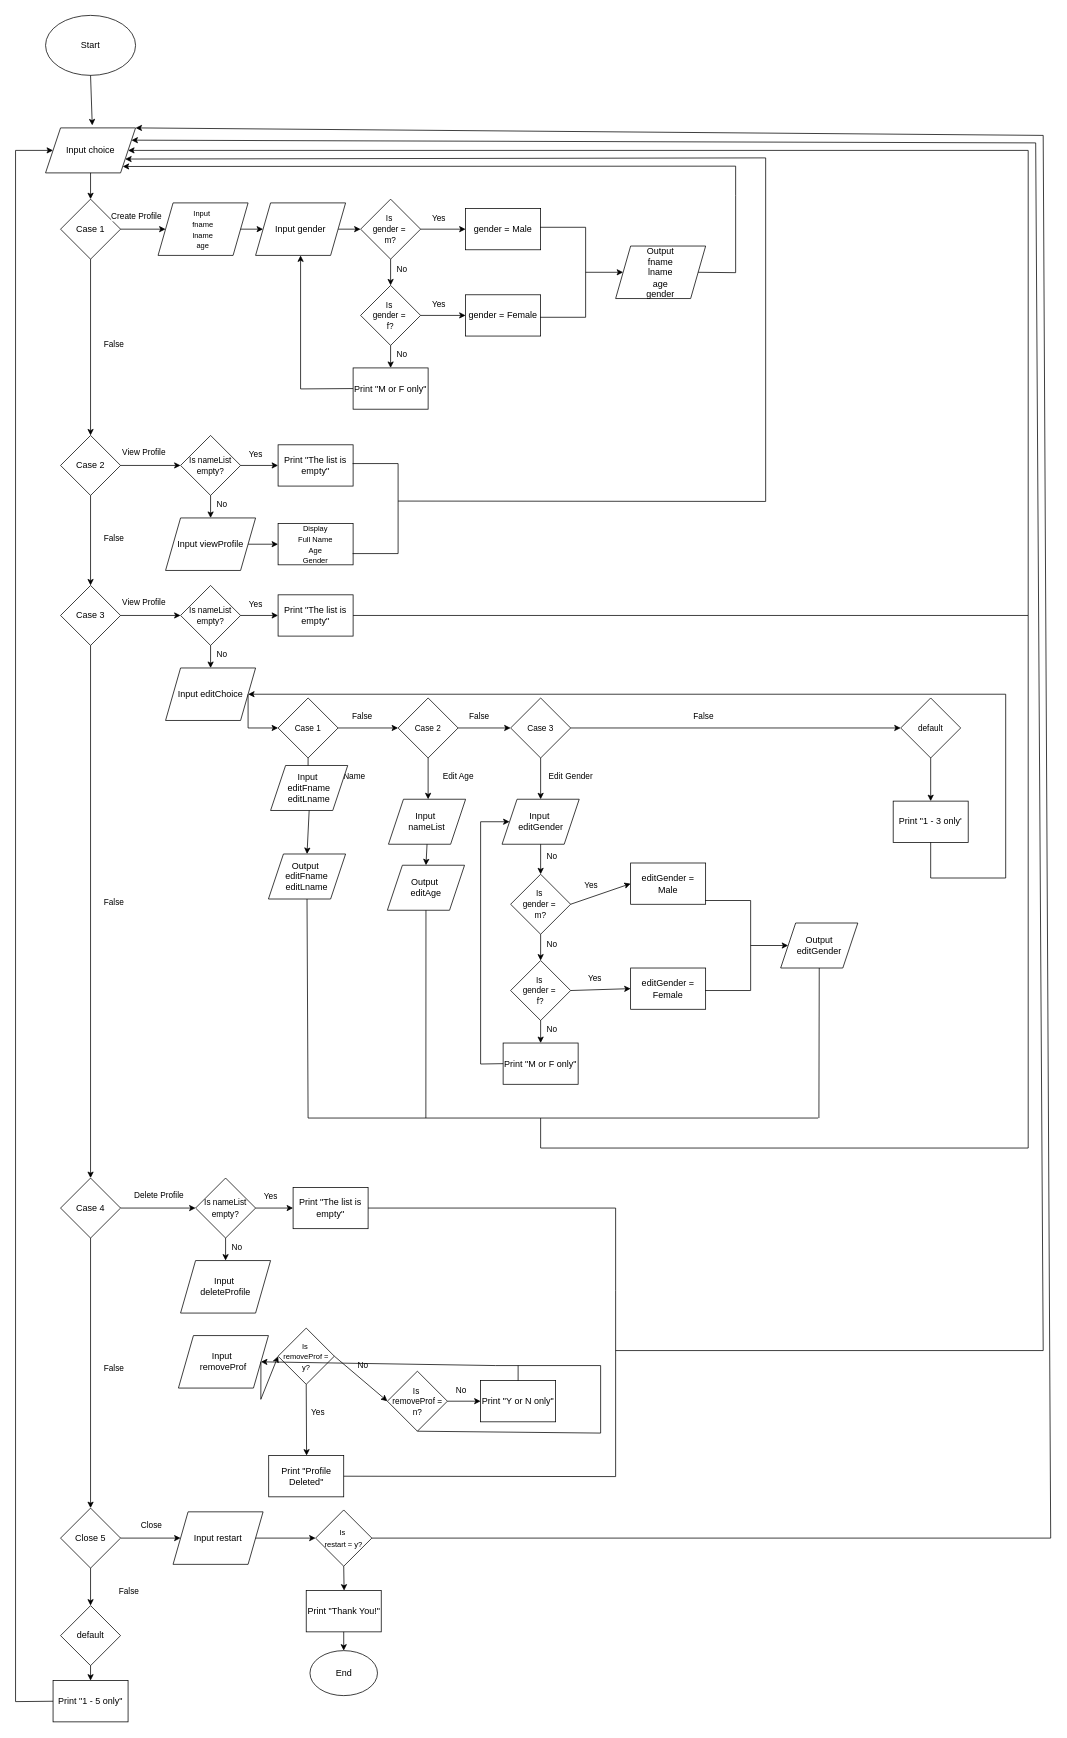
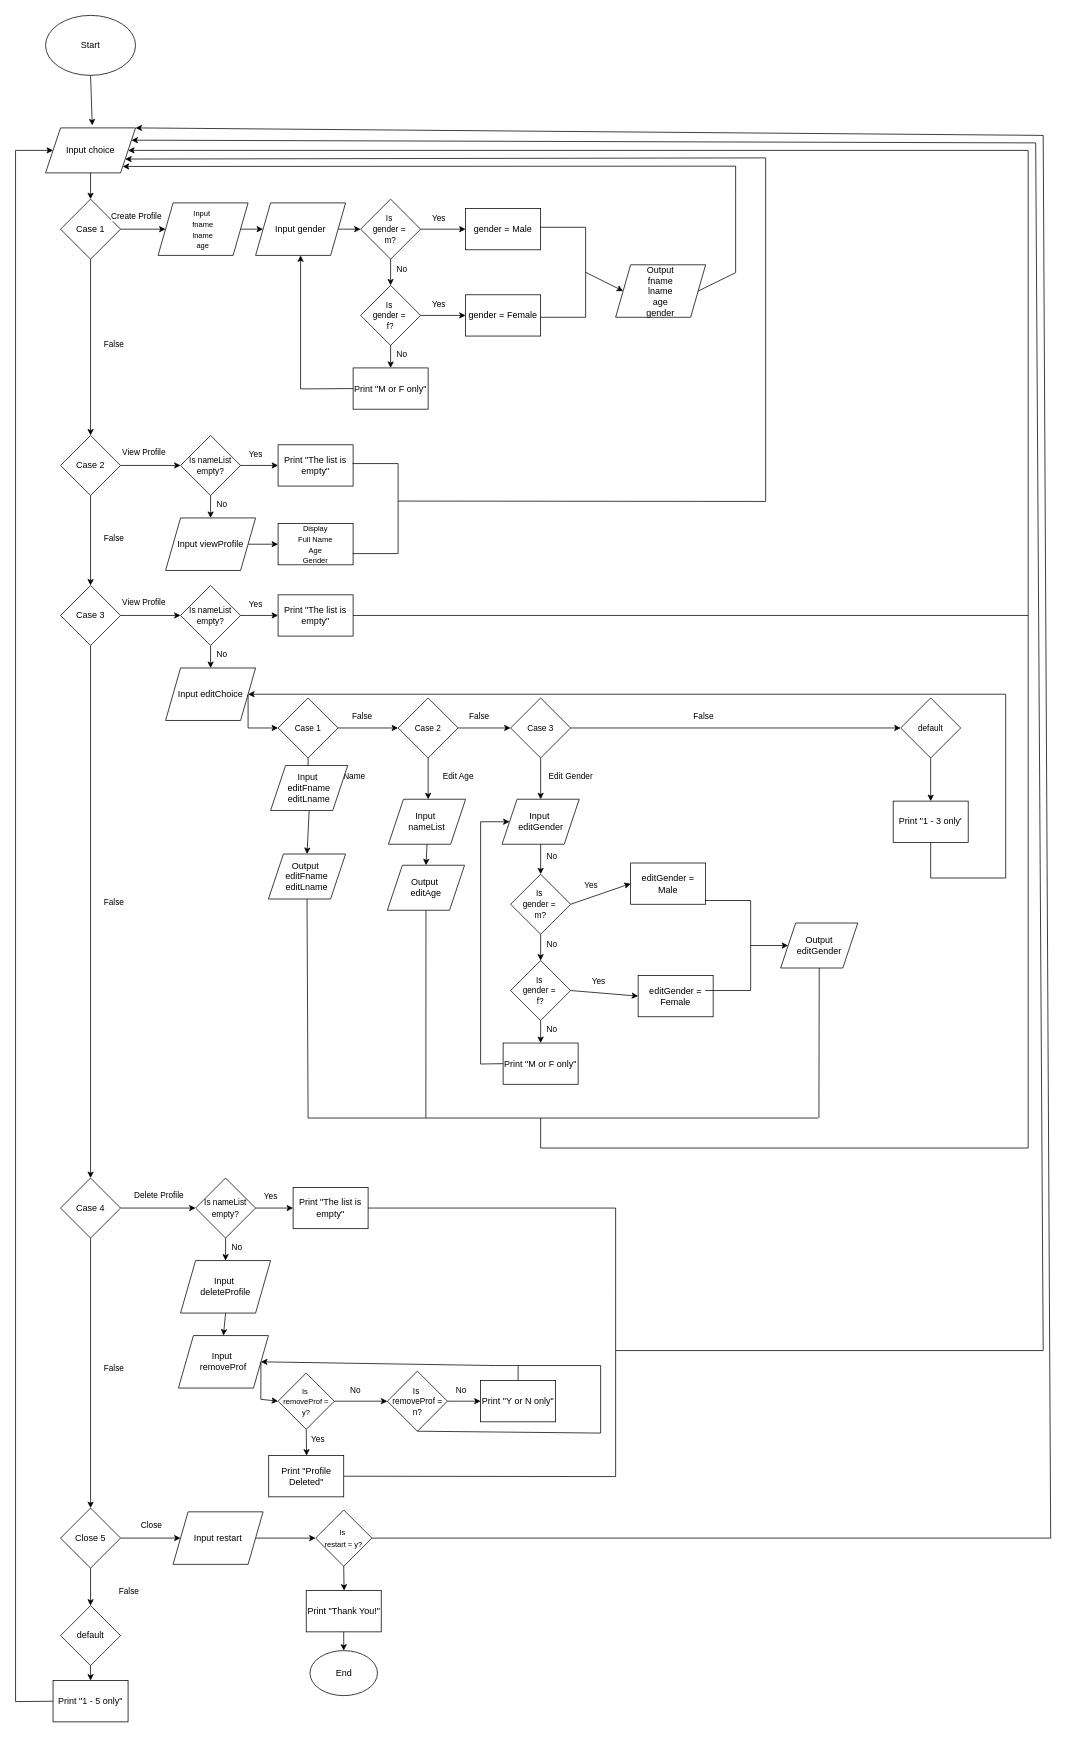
node "Output fname lname age gender": moved (660, 272) -> (660, 291)
node "editGender = Female": moved (668, 989) -> (675, 996)
edge "Input deleteProfile" -> "Input removeProf": added
node "Is removeProf = y?": moved (306, 1356) -> (306, 1401)
